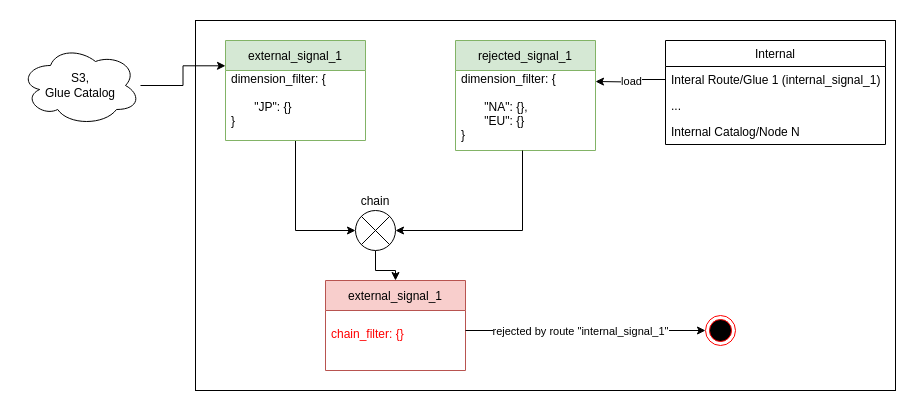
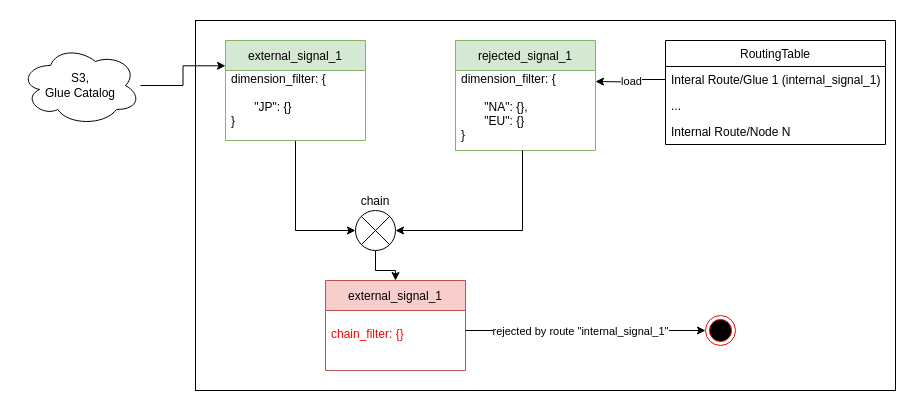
node "Internal": label "Internal" -> "RoutingTable"
node "Internal Catalog/Node N": label "Internal Catalog/Node N" -> "Internal Route/Node N"
